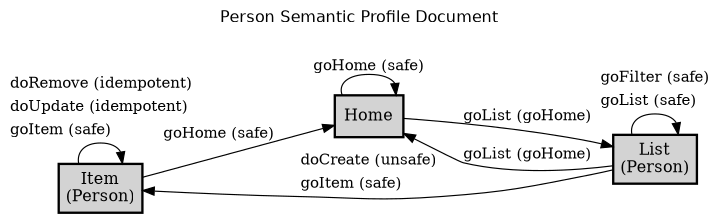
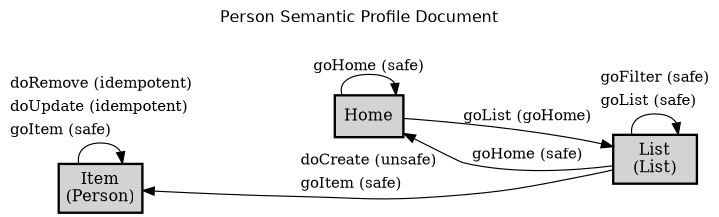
edge "Item" -> "Home": removed, label "goHome (safe)"
edge "List" -> "Home": label "goList (goHome)" -> "goHome (safe)"
node "List": text "(Person)" -> "(List)"
